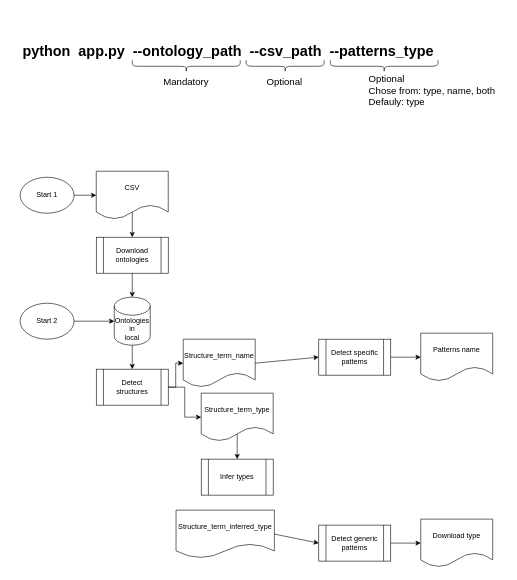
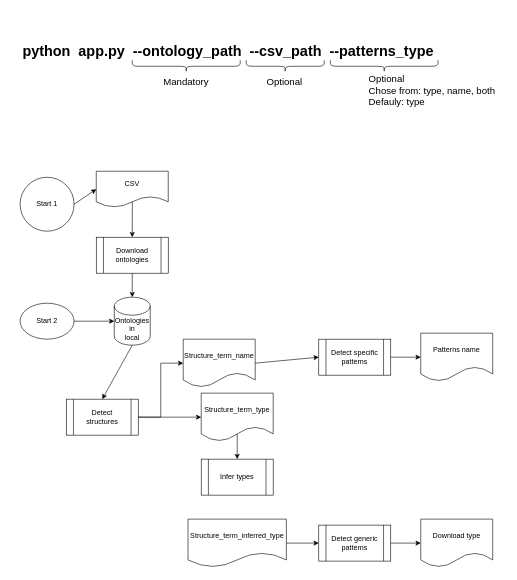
node "Start 1": size 54x36 -> 54x54
node "CSV": size 72x48 -> 72x36
node "Detect structures": moved (132, 387) -> (102, 417)
node "Structure_term_inferred_type": moved (225, 534) -> (237, 543)
